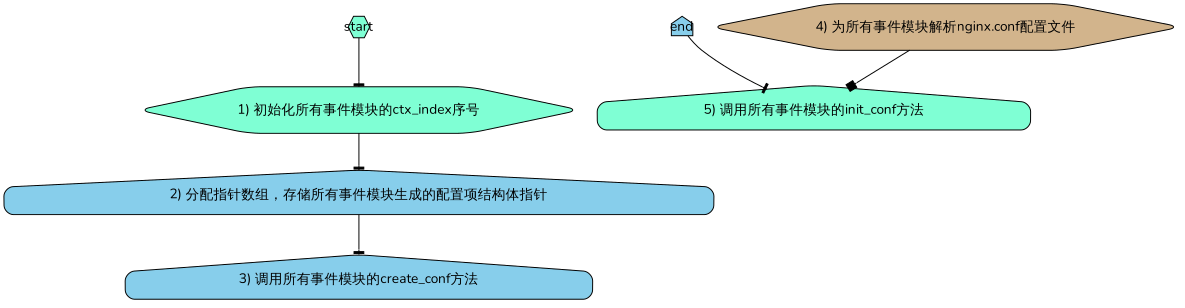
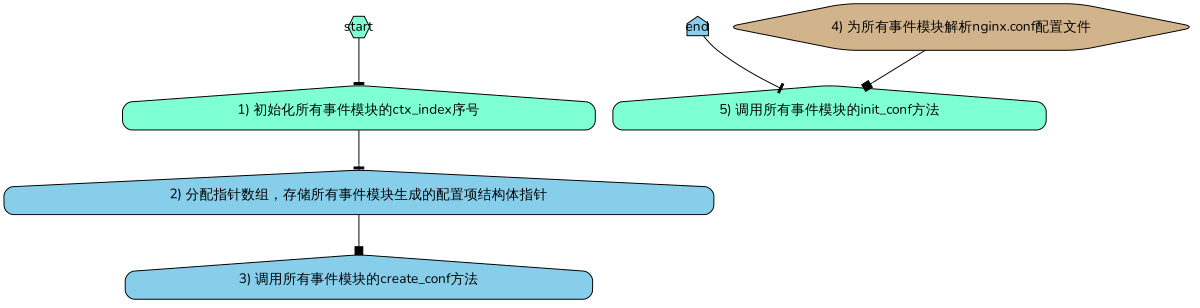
node "1) 初始化所有事件模块的ctx_index序号": shape hexagon -> house
edge "2) 分配指针数组，存储所有事件模块生成的配置项结构体指针" -> "3) 调用所有事件模块的create_conf方法": arrowhead tee -> box
